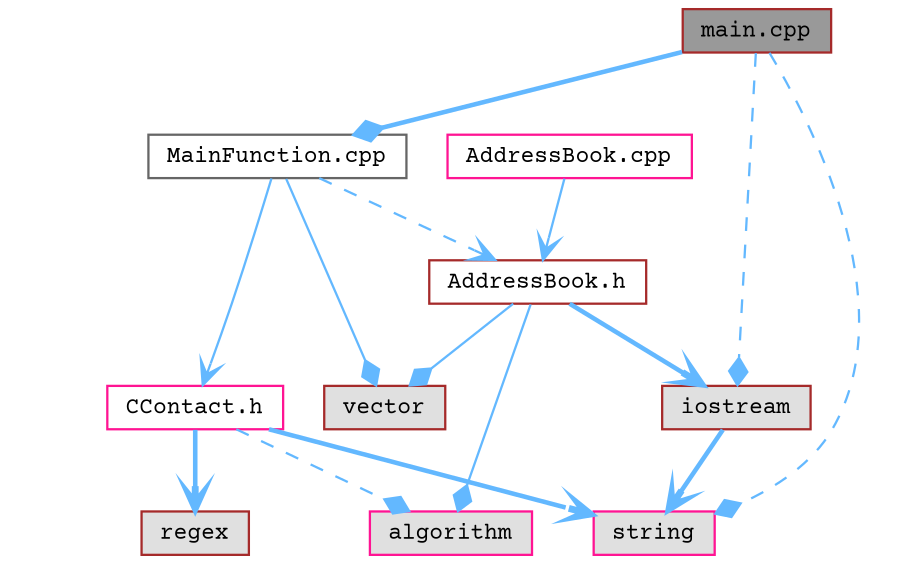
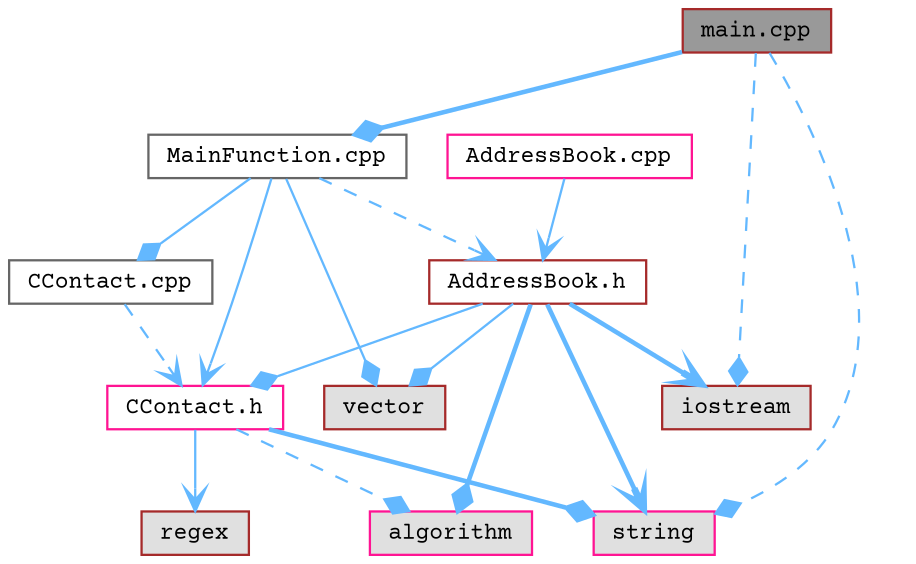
node "CContact.cpp": added
edge "AddressBook.h" -> "CContact.h": added
edge "AddressBook.h" -> "algorithm": style solid -> bold
edge "CContact.h" -> "regex": style bold -> solid
edge "iostream" -> "string": now "AddressBook.h" -> "string"
edge "CContact.h" -> "string": arrowhead vee -> diamond
